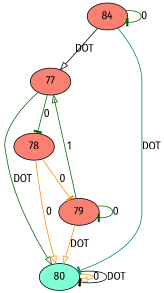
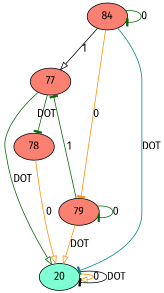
edge "84" -> "77": label "DOT" -> "1"
edge "77" -> "78": label "0" -> "DOT"
edge "79" -> "77": arrowhead onormal -> tee
edge "78" -> "79": now "84" -> "79"
node "80": label "80" -> "20"
